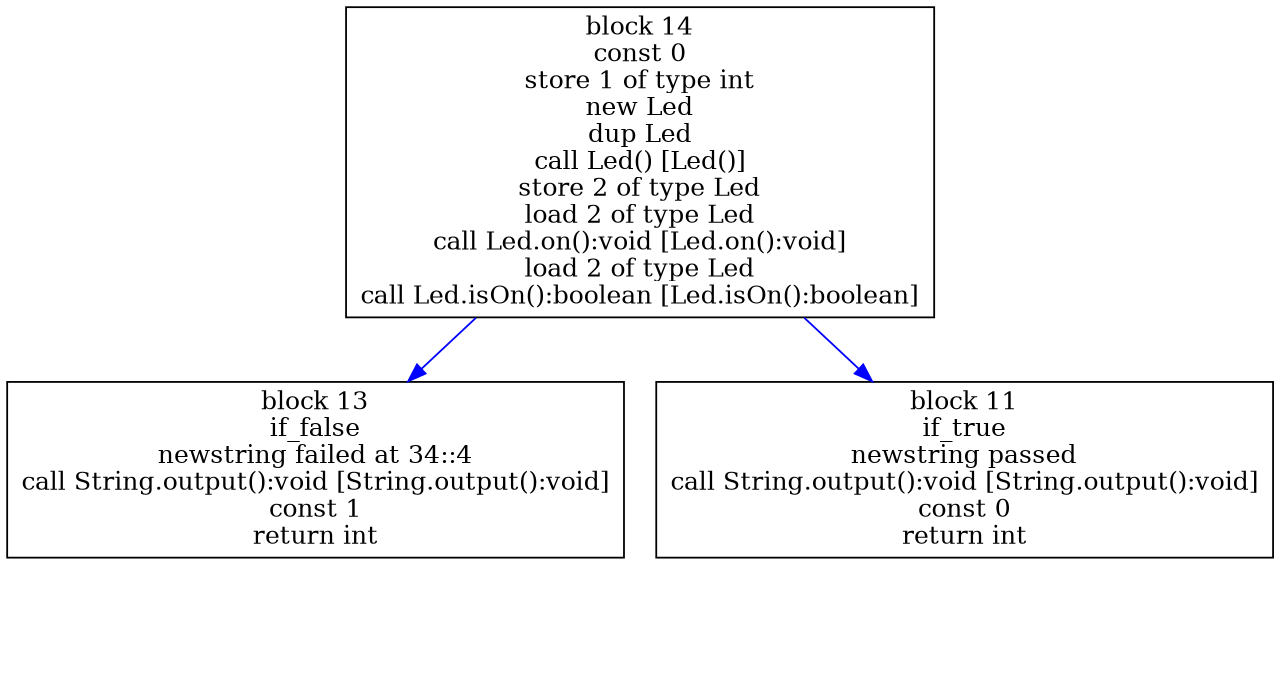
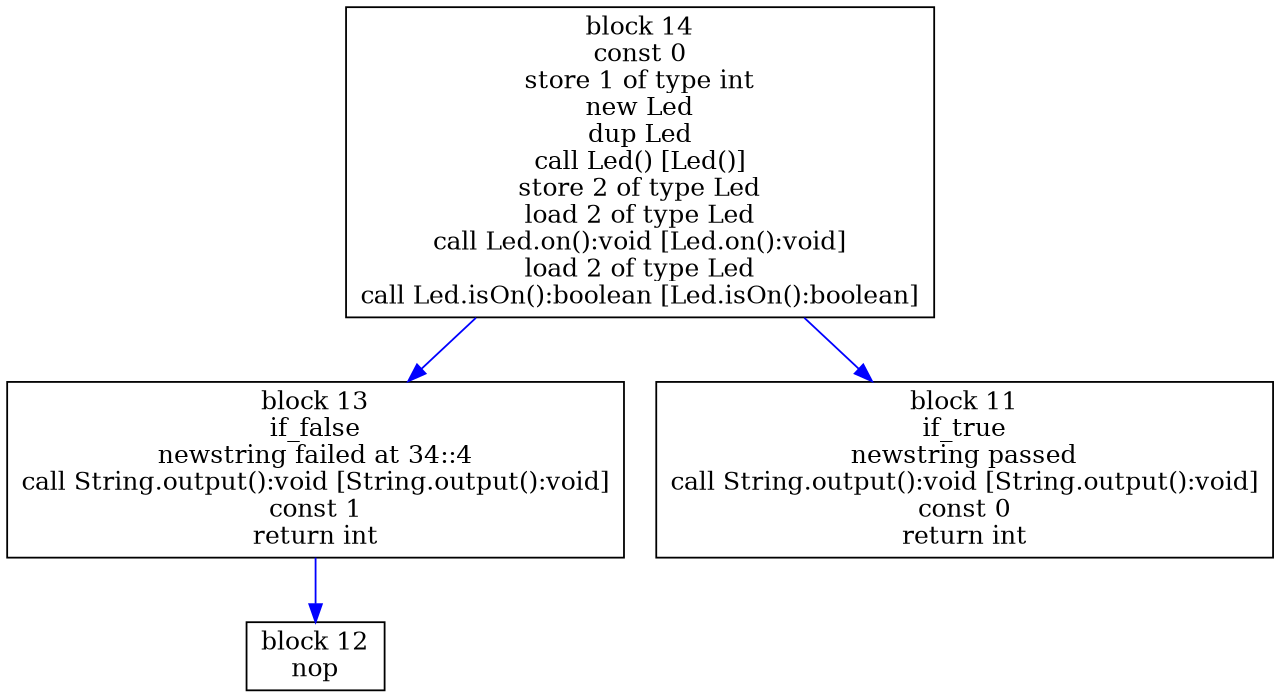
node "block 12 nop": added
